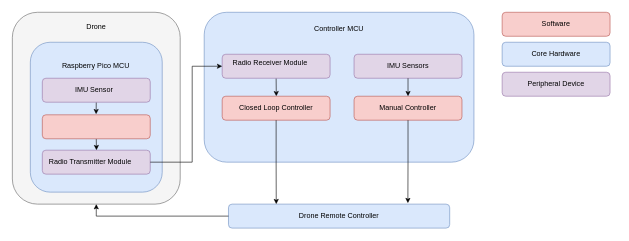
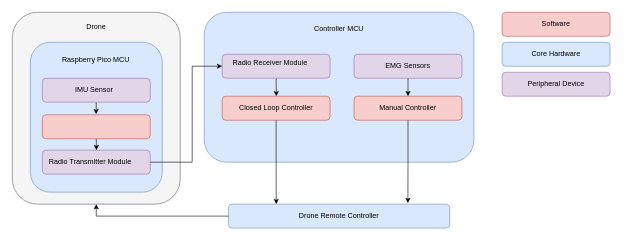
node "Raspberry Pico MCU": moved (96, 66) -> (96, 60)
node "IMU Sensors": label "IMU Sensors" -> "EMG Sensors"
